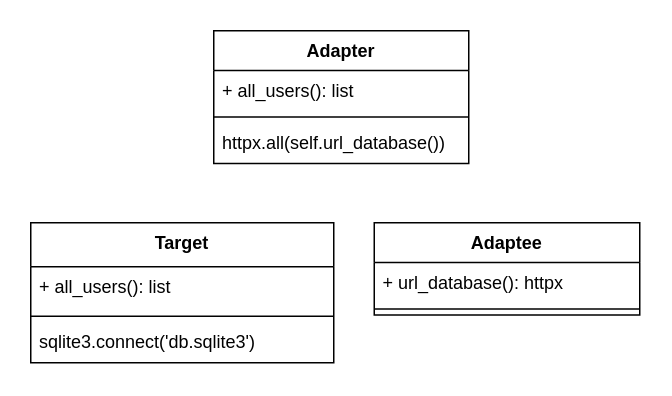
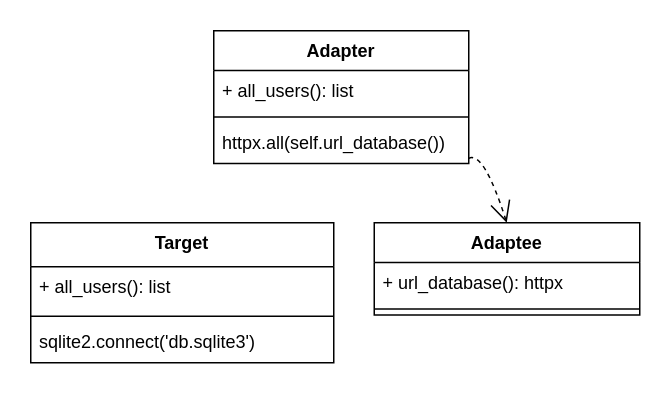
edge "Adapter" -> "Adaptee": added
node "sqlite3.connect('db.sqlite3')": label "sqlite3.connect('db.sqlite3')" -> "sqlite2.connect('db.sqlite3')"
